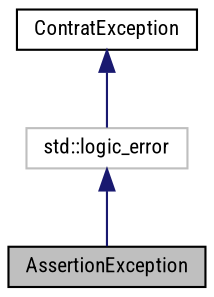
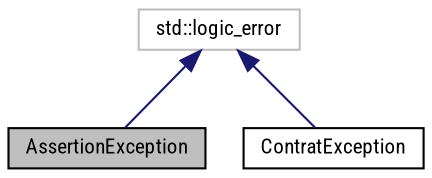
edge "std::logic_error" -> "ContratException": reversed
